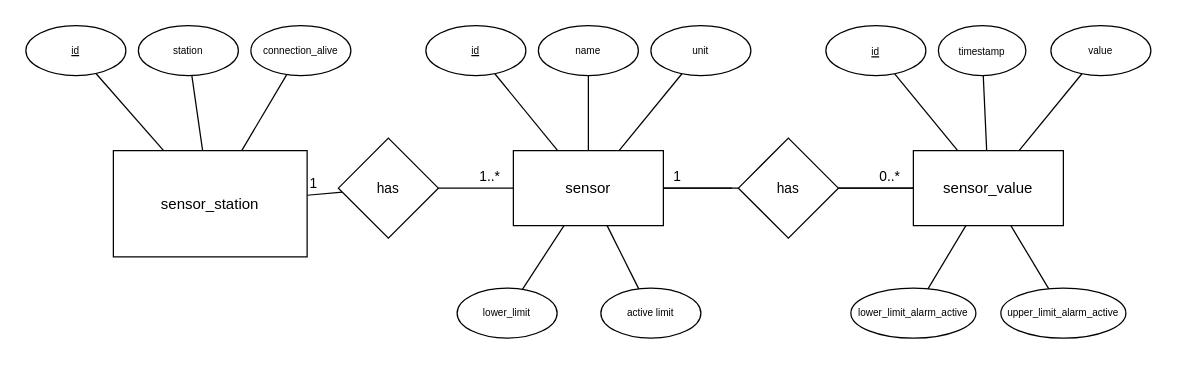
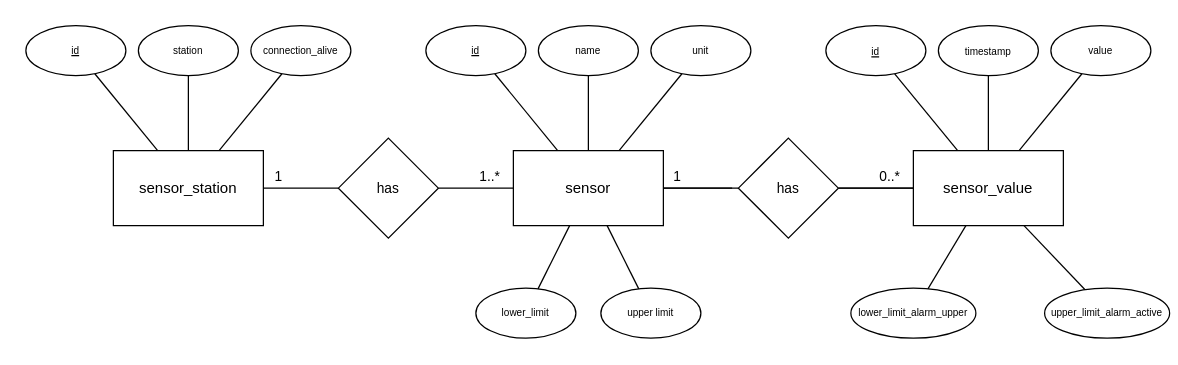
node "timestamp": size 88x50 -> 100x50
node "sensor_station": size 194x106 -> 150x75
node "lower_limit": moved (507, 313) -> (526, 313)
node "active limit": label "active limit" -> "upper limit"
node "lower_limit_alarm_active": label "lower_limit_alarm_active" -> "lower_limit_alarm_upper"
node "upper_limit_alarm_active": moved (1063, 313) -> (1107, 313)
